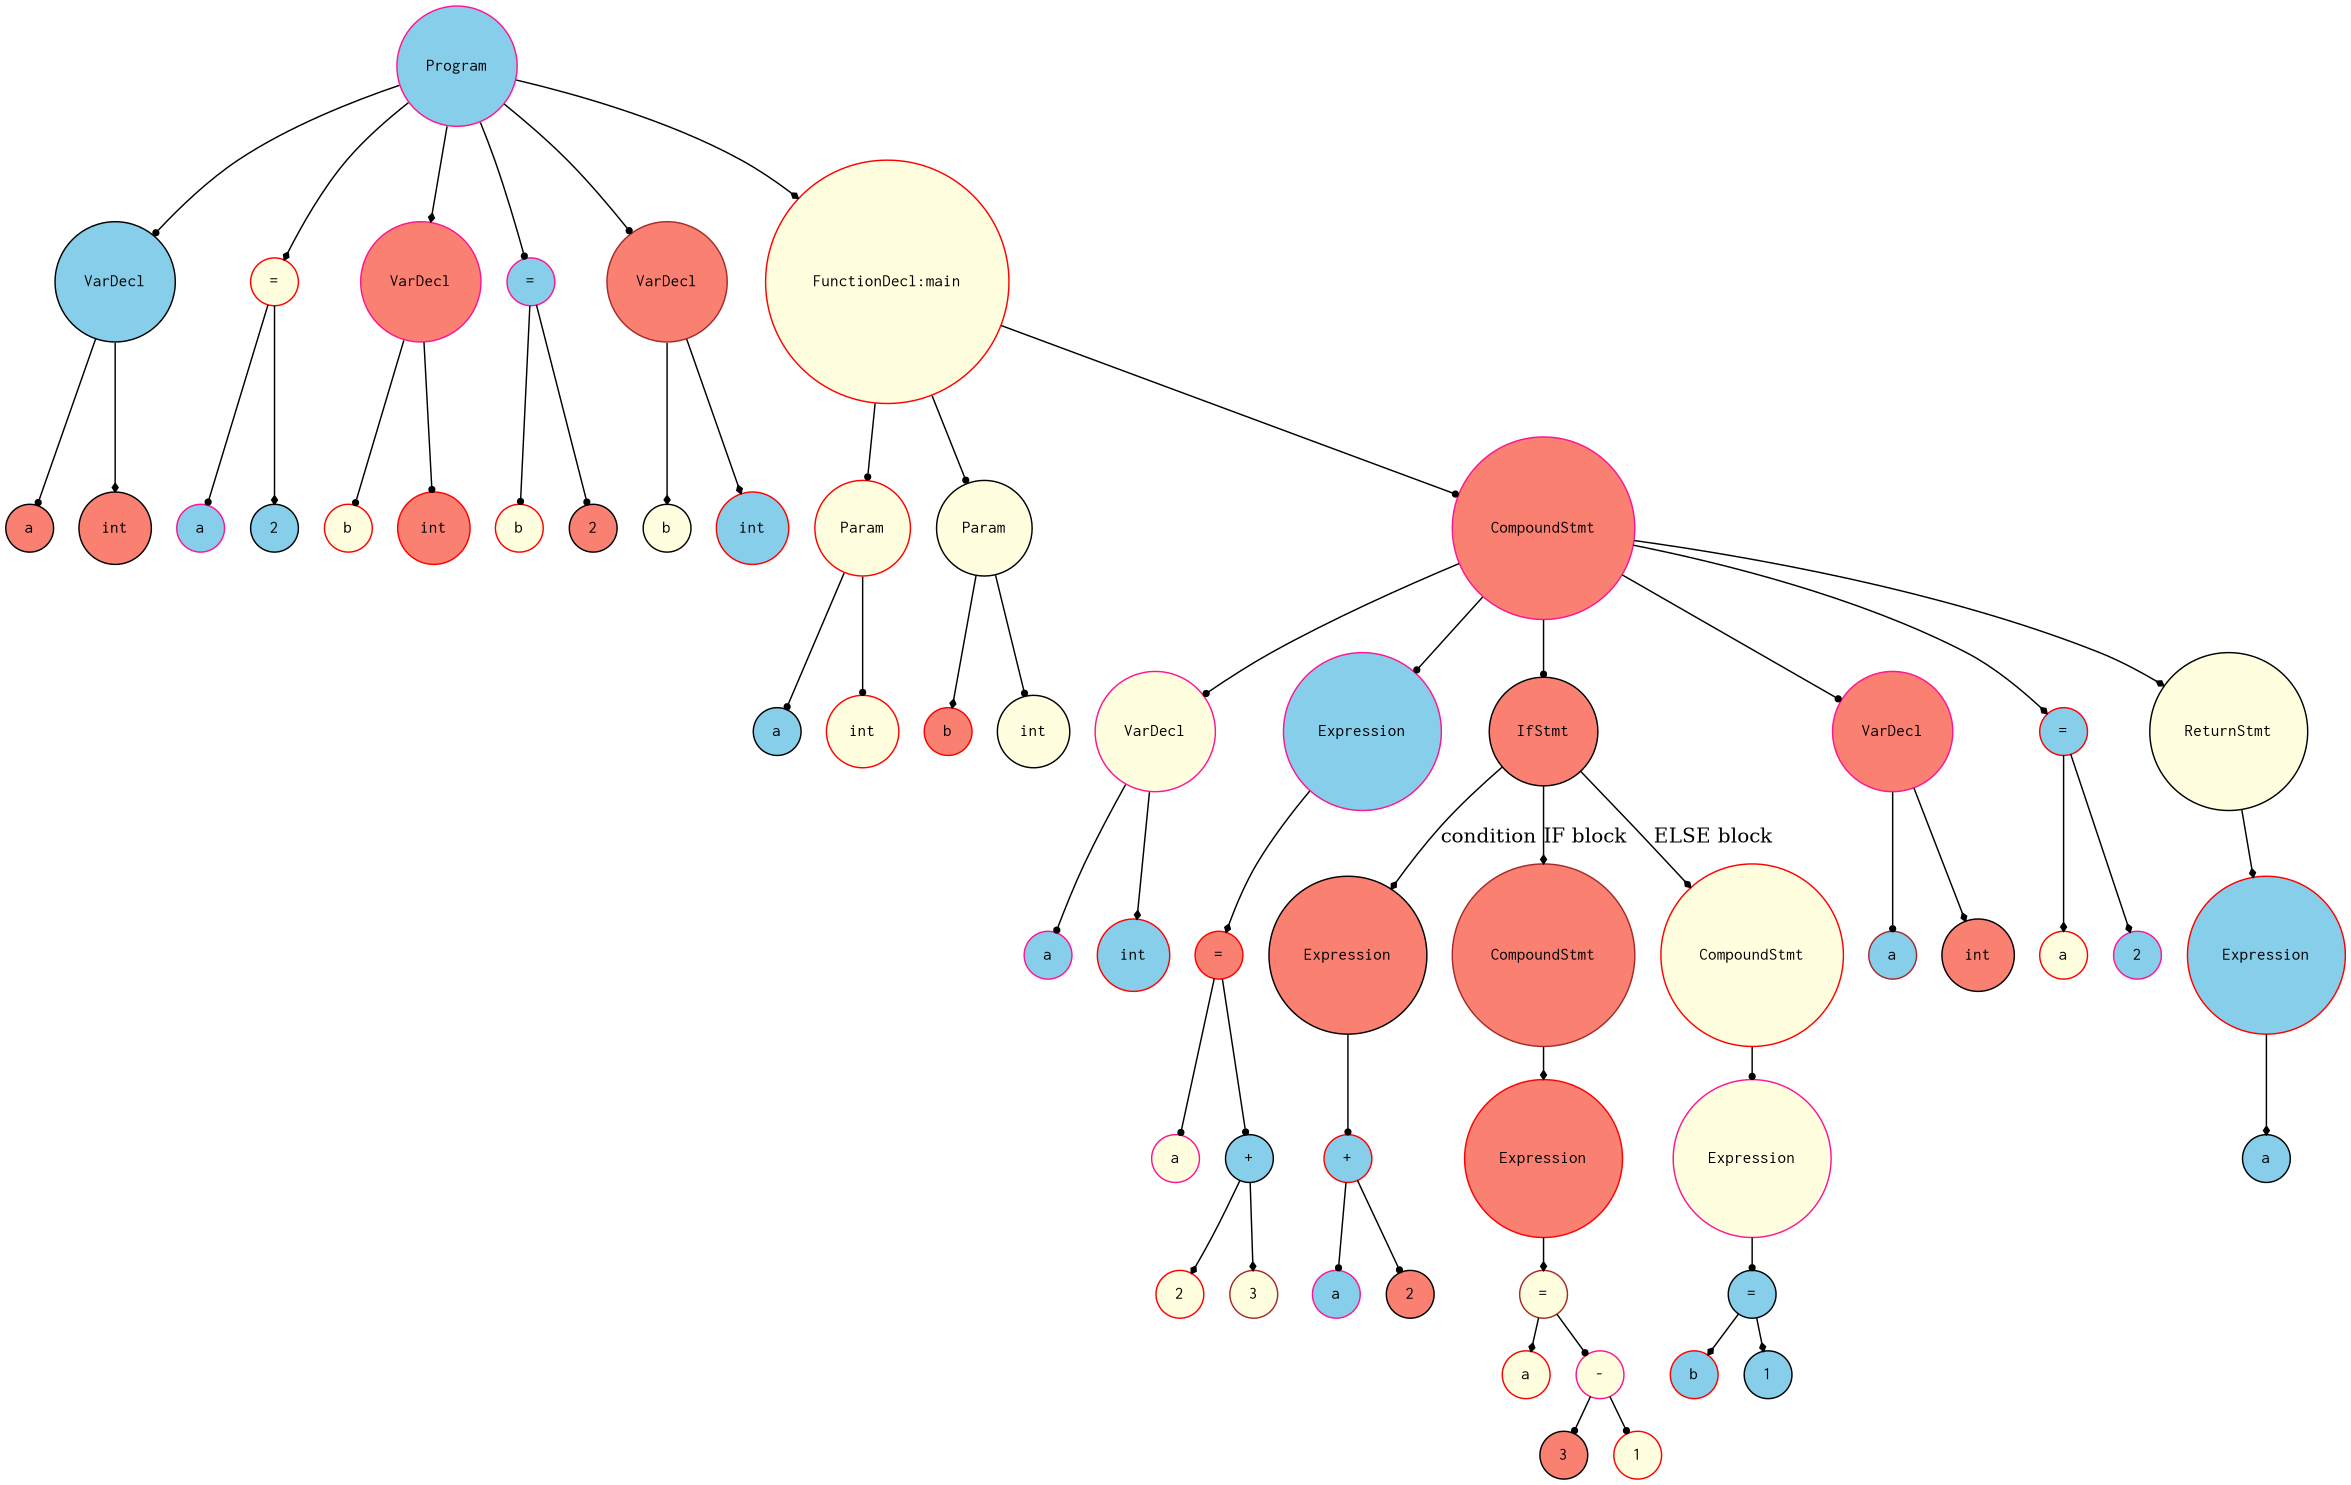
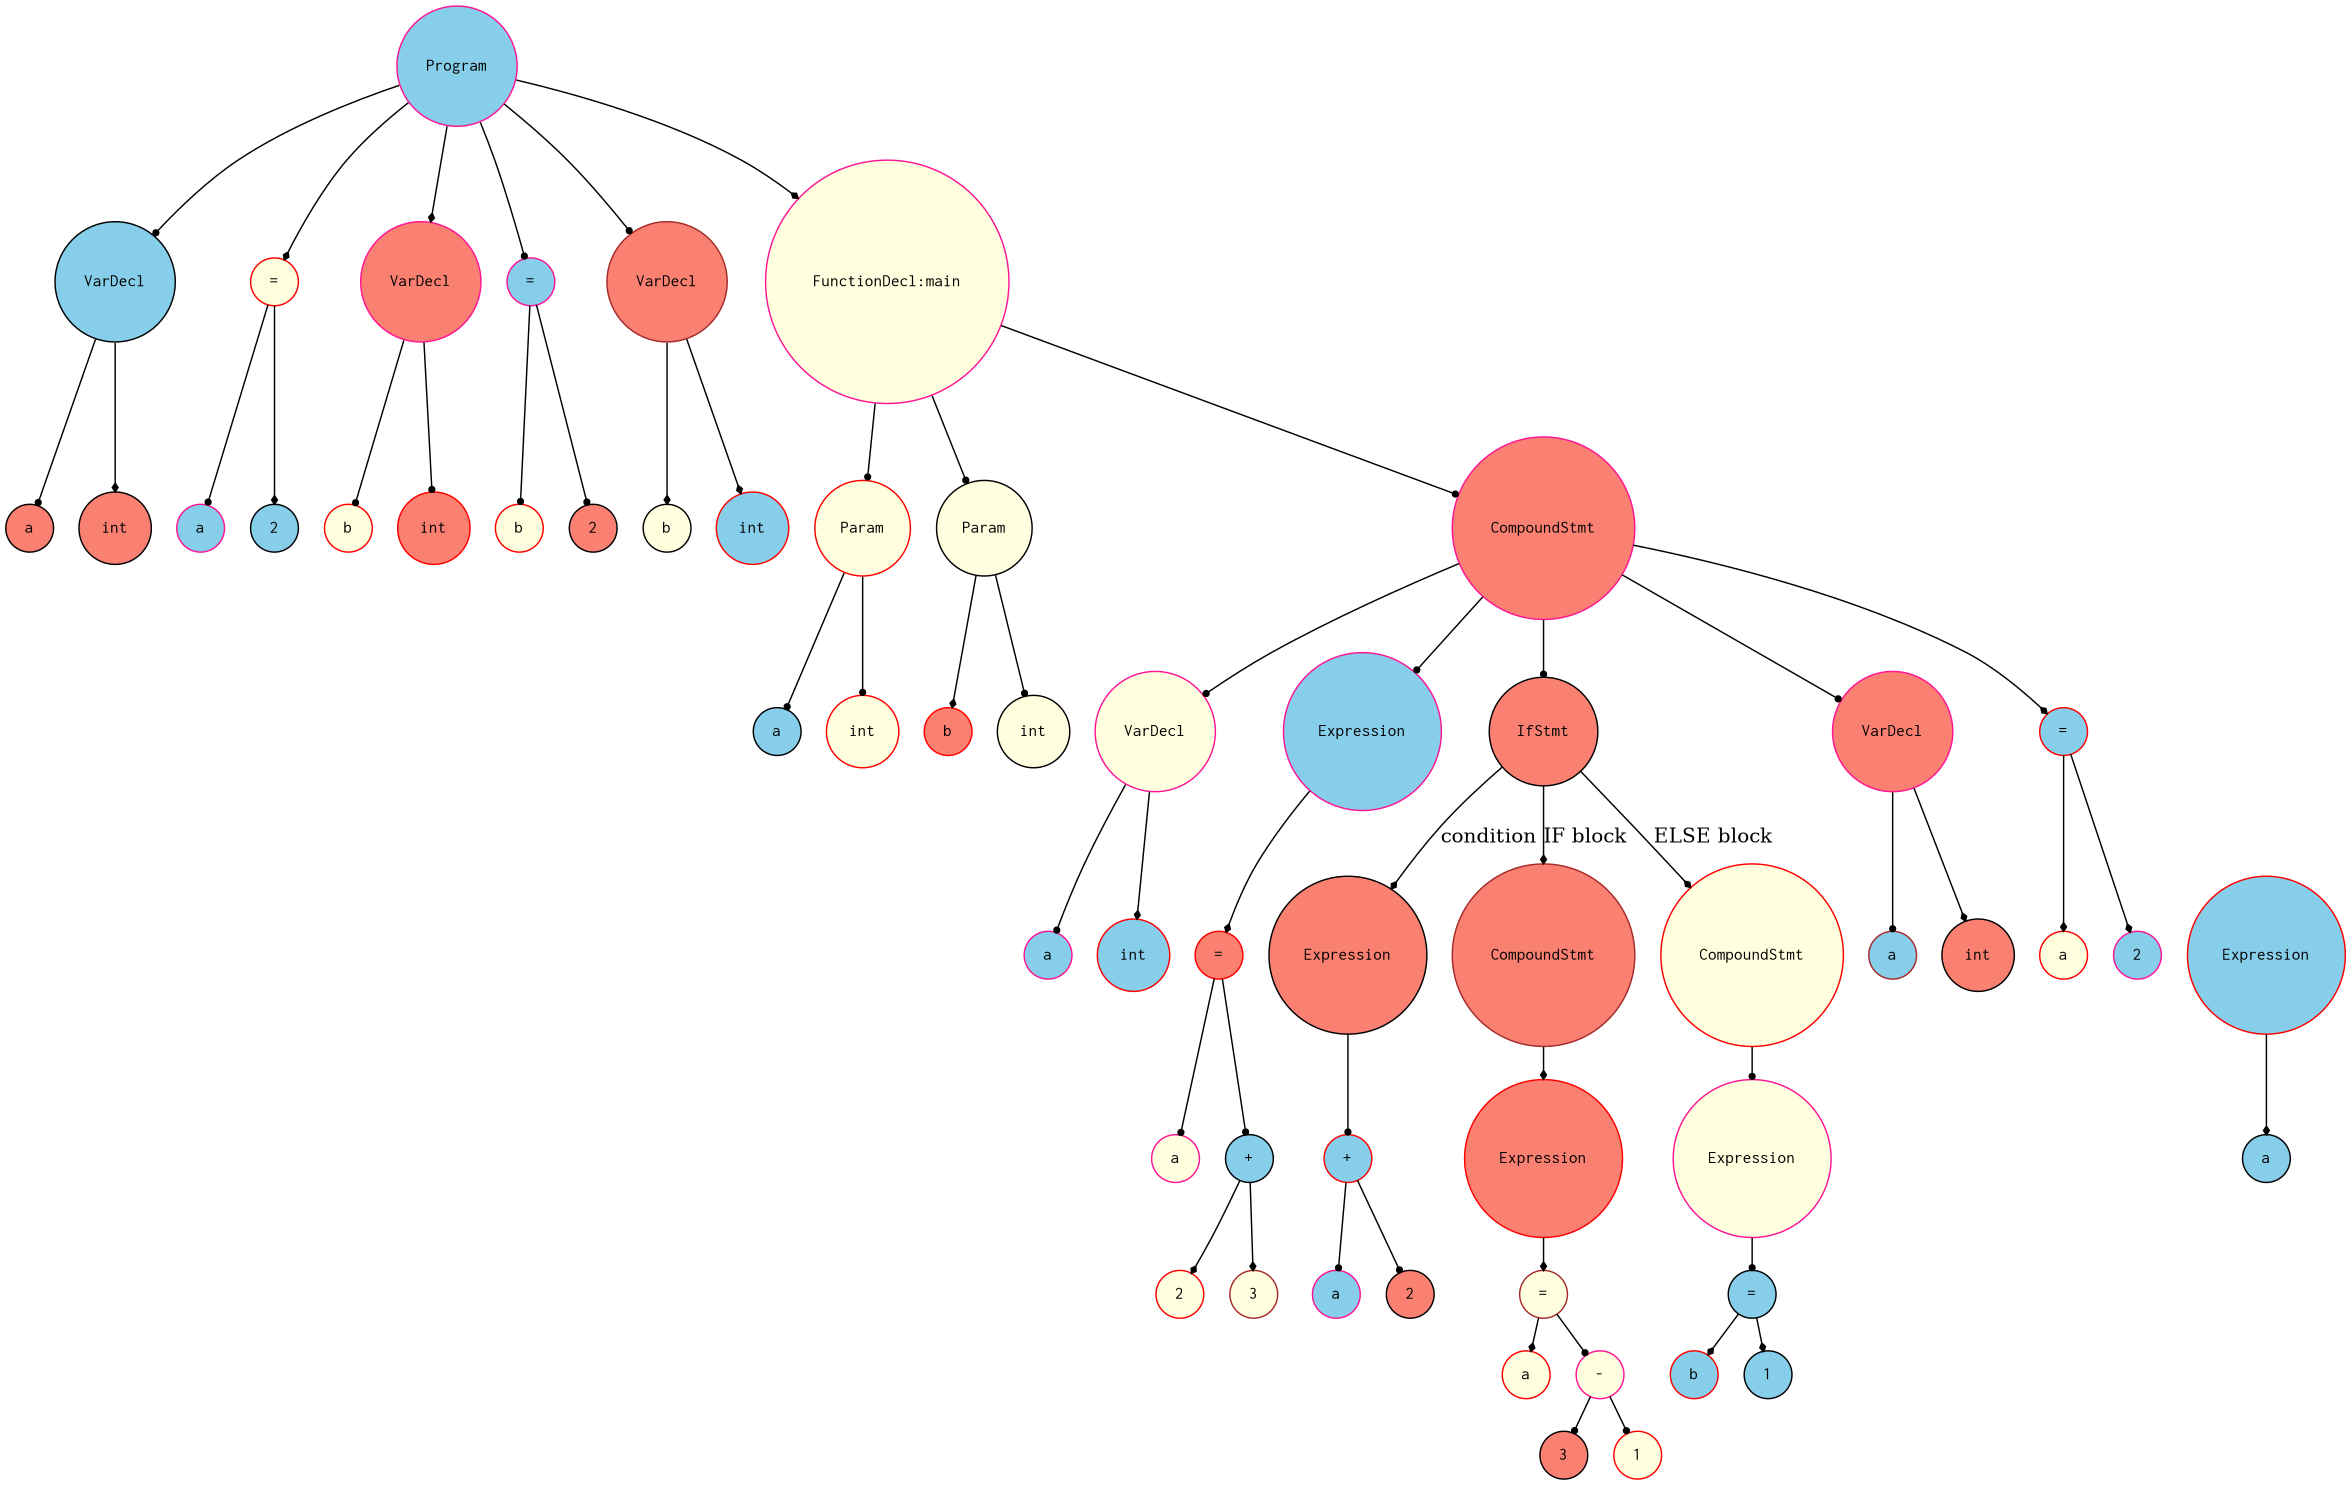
node "FunctionDecl:main": color red -> deeppink
node "ReturnStmt": removed
